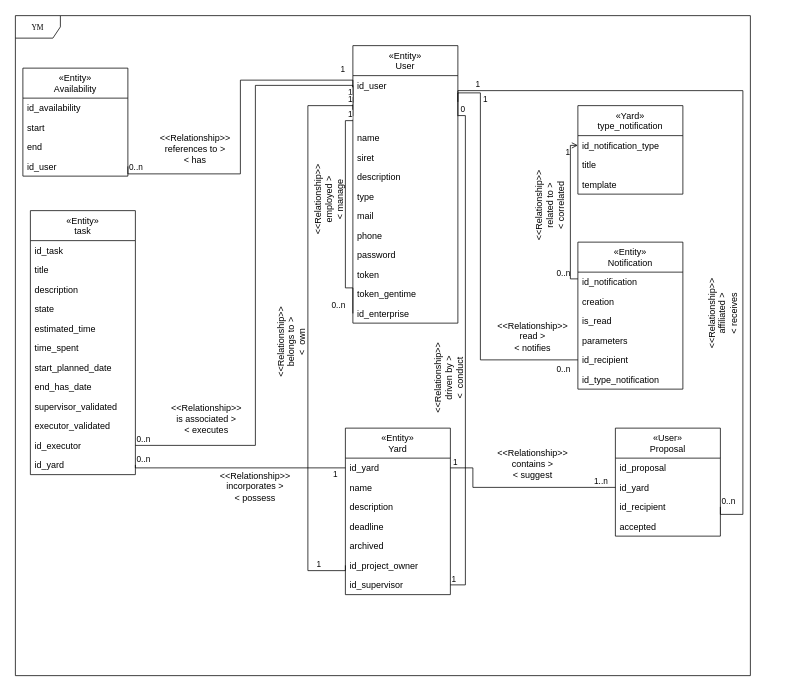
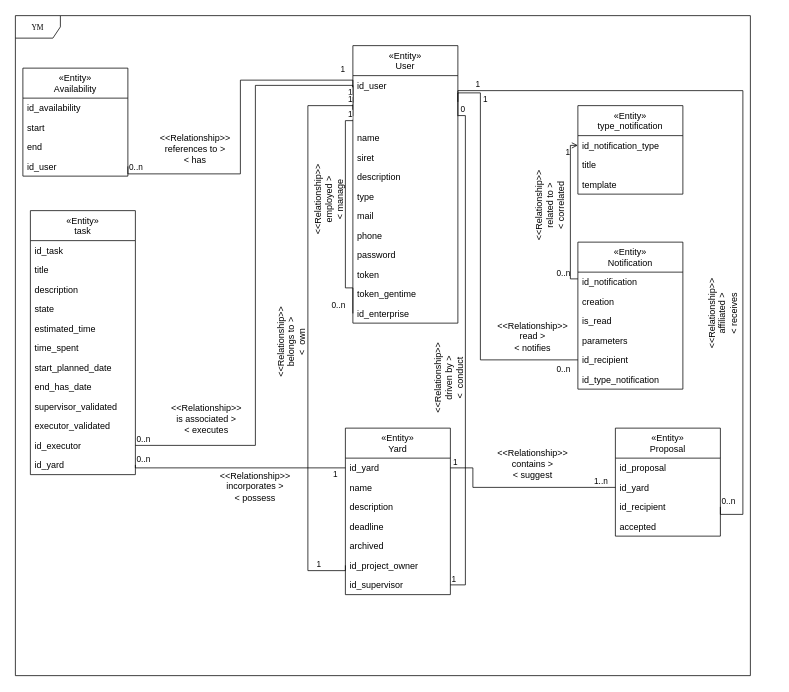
node "«Yard» type_notification": label "«Yard» type_notification" -> "«Entity» type_notification"
node "«User» Proposal": label "«User» Proposal" -> "«Entity» Proposal"
